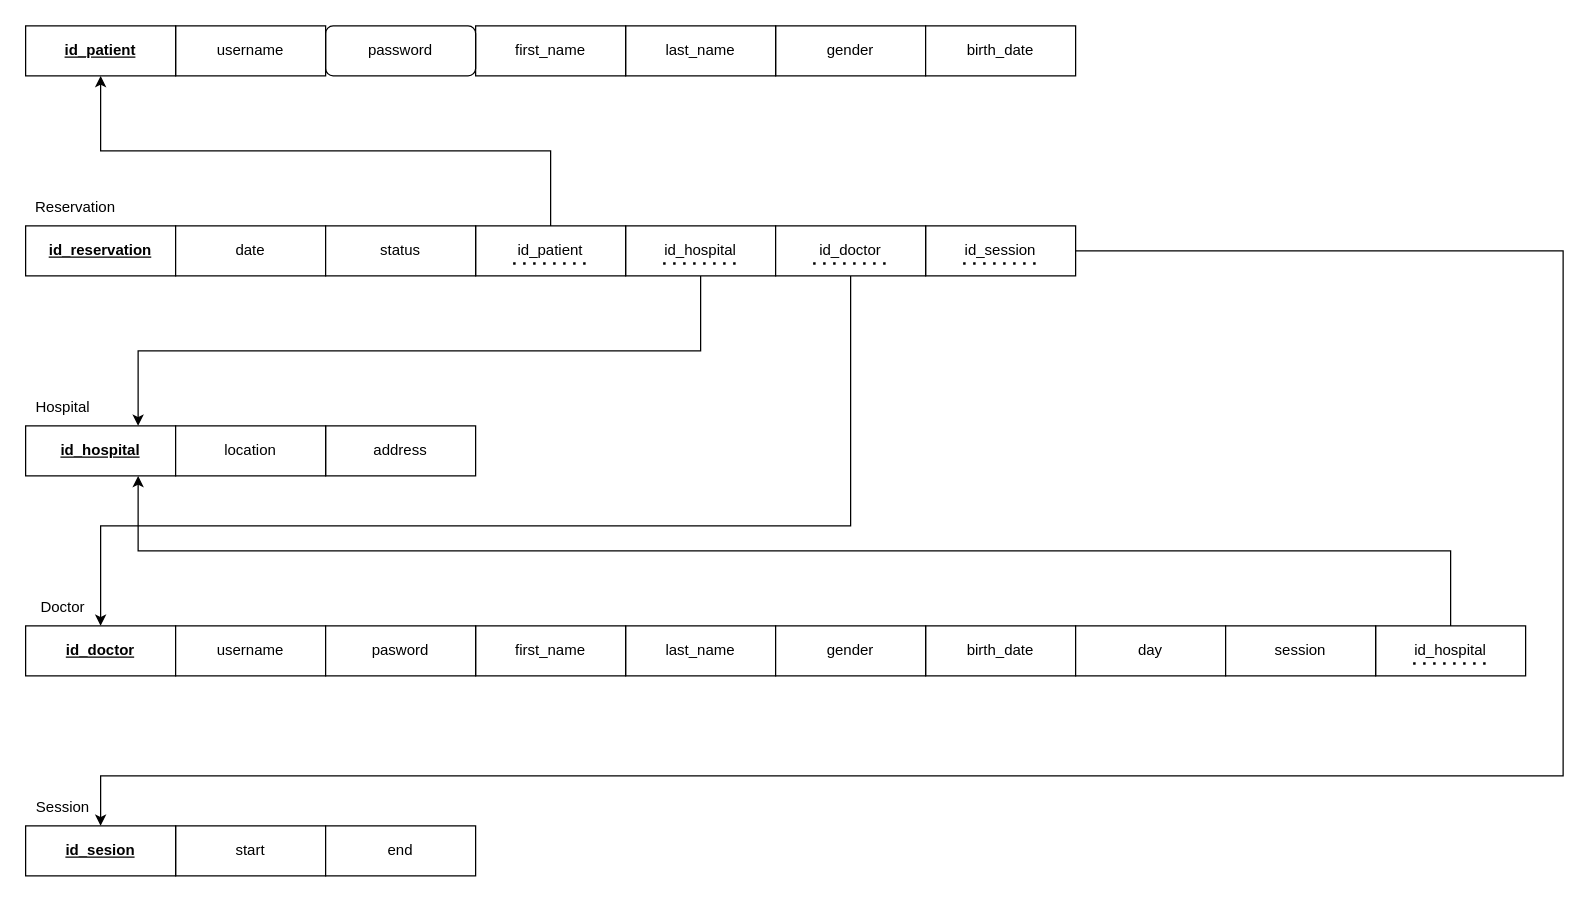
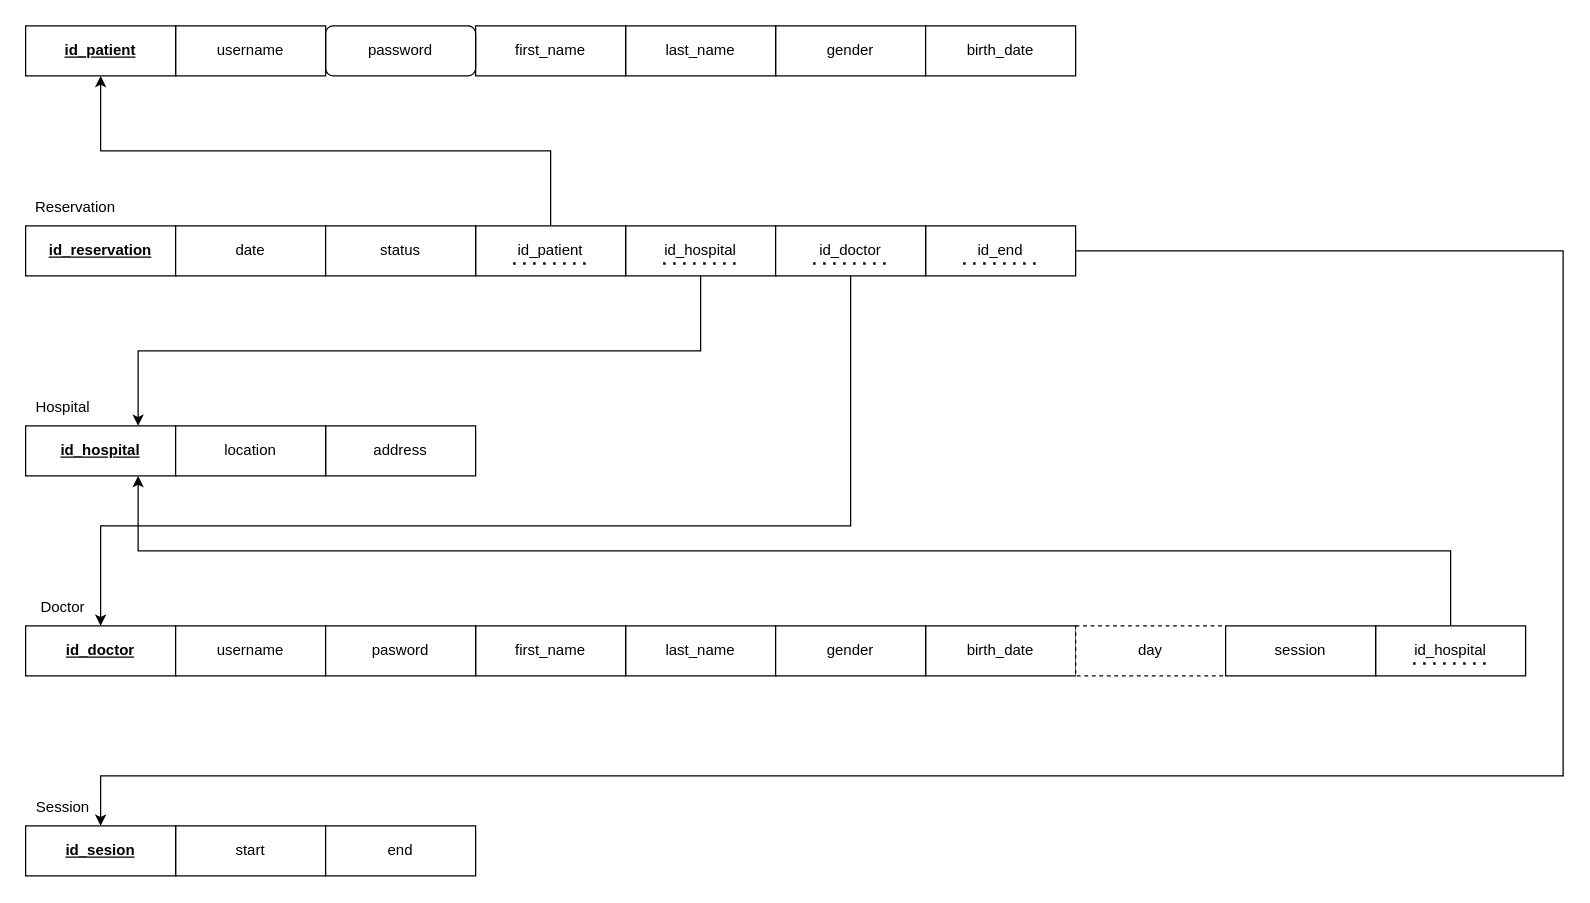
node "id_session": label "id_session" -> "id_end"
node "day": style solid -> dashed
